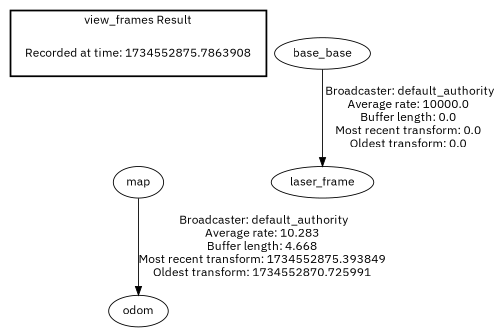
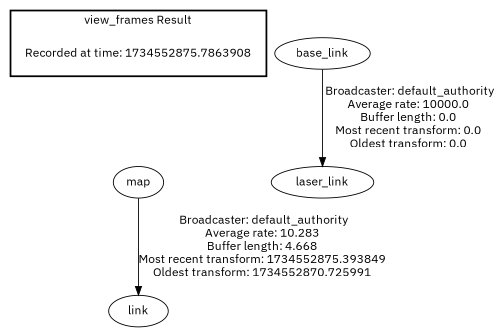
node "base_base": label "base_base" -> "base_link"
node "laser_frame": label "laser_frame" -> "laser_link"
node "odom": label "odom" -> "link"
